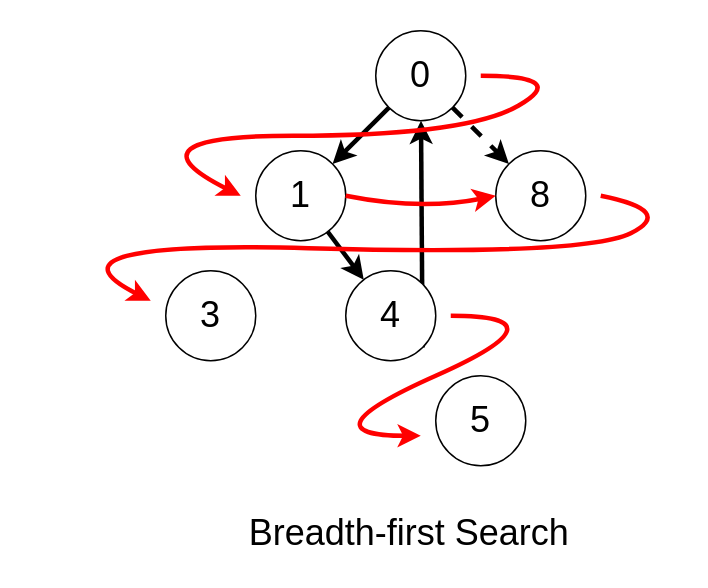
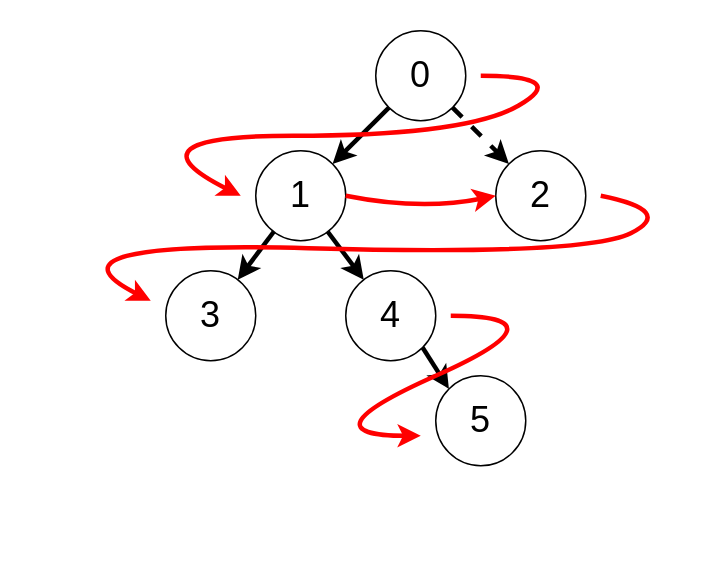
node "8": label "8" -> "2"
edge "4" -> "0": now "4" -> "5"
edge "1" -> "3": added
node "Breadth-first Search": removed
